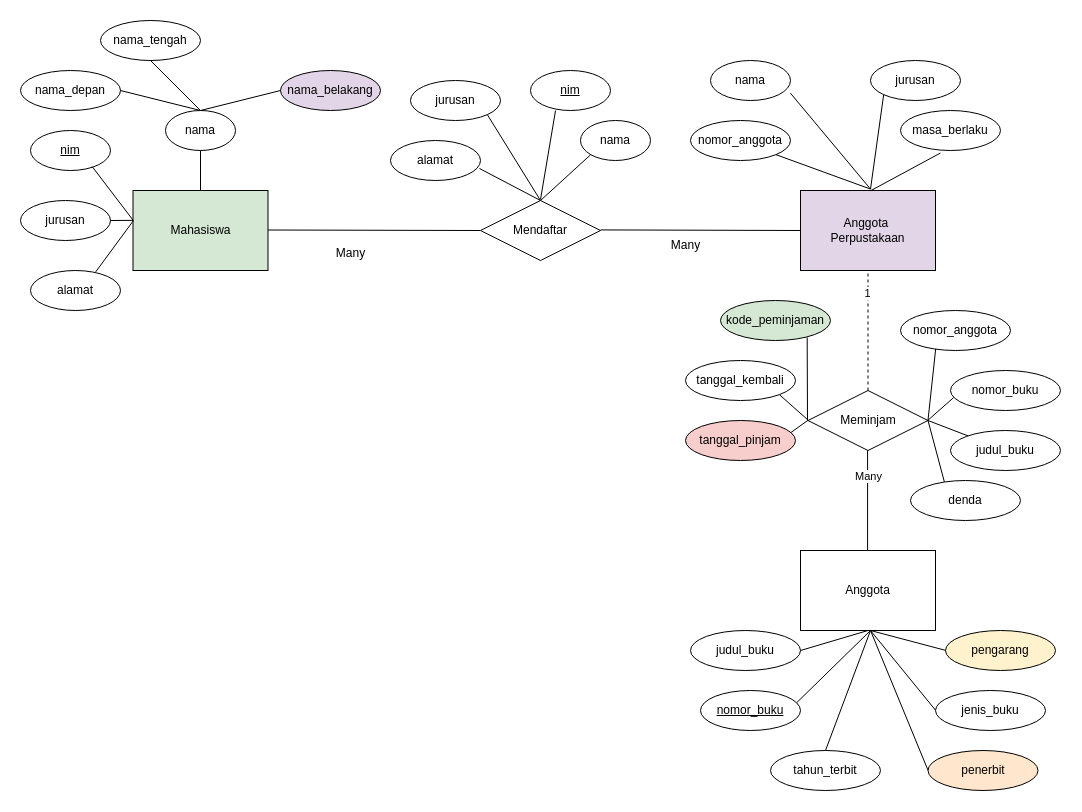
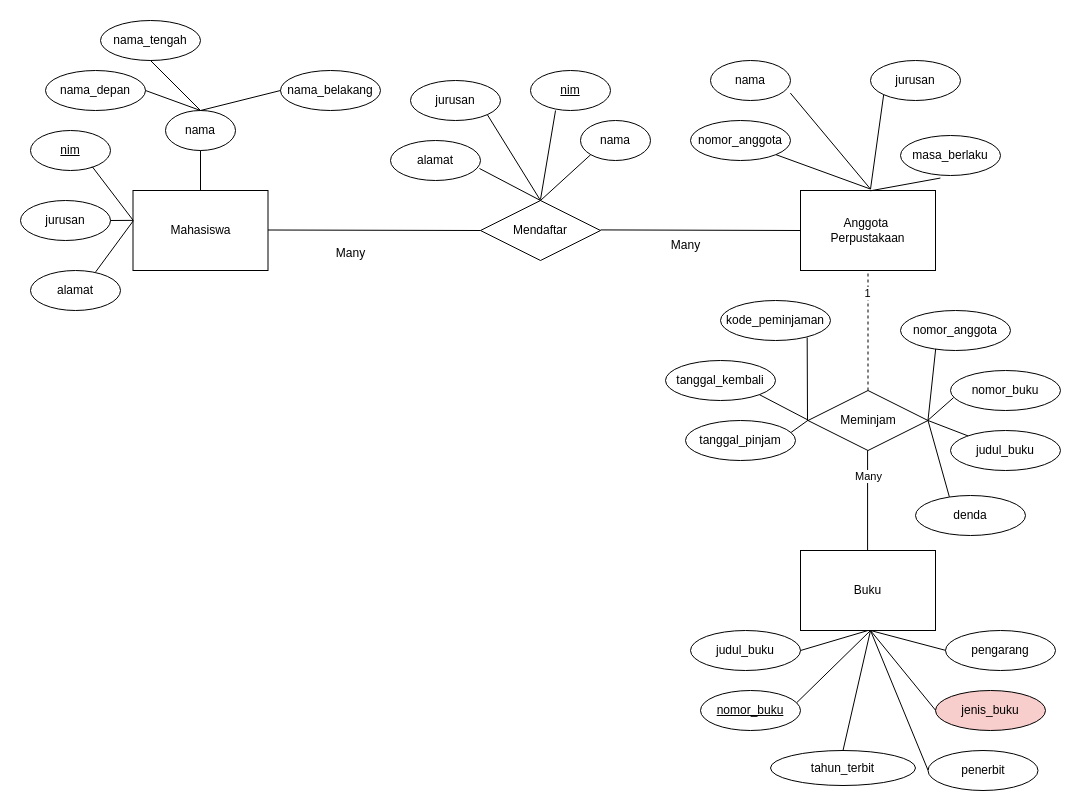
node "nama_depan": moved (71, 91) -> (96, 91)
node "nama_belakang": fillcolor #e1d5e7 -> #ffffff
node "masa_berlaku": moved (951, 131) -> (951, 156)
node "Mahasiswa": fillcolor #d5e8d4 -> #ffffff
node "Anggota Perpustakaan": fillcolor #e1d5e7 -> #ffffff
node "kode_peminjaman": fillcolor #d5e8d4 -> #ffffff
node "tanggal_kembali": moved (741, 381) -> (721, 381)
node "tanggal_pinjam": fillcolor #f8cecc -> #ffffff
node "denda": moved (966, 501) -> (971, 516)
node "Anggota": label "Anggota" -> "Buku"
node "pengarang": fillcolor #fff2cc -> #ffffff
node "jenis_buku": fillcolor #ffffff -> #f8cecc
node "tahun_terbit": size 110x40 -> 145x35
node "penerbit": fillcolor #ffe6cc -> #ffffff
